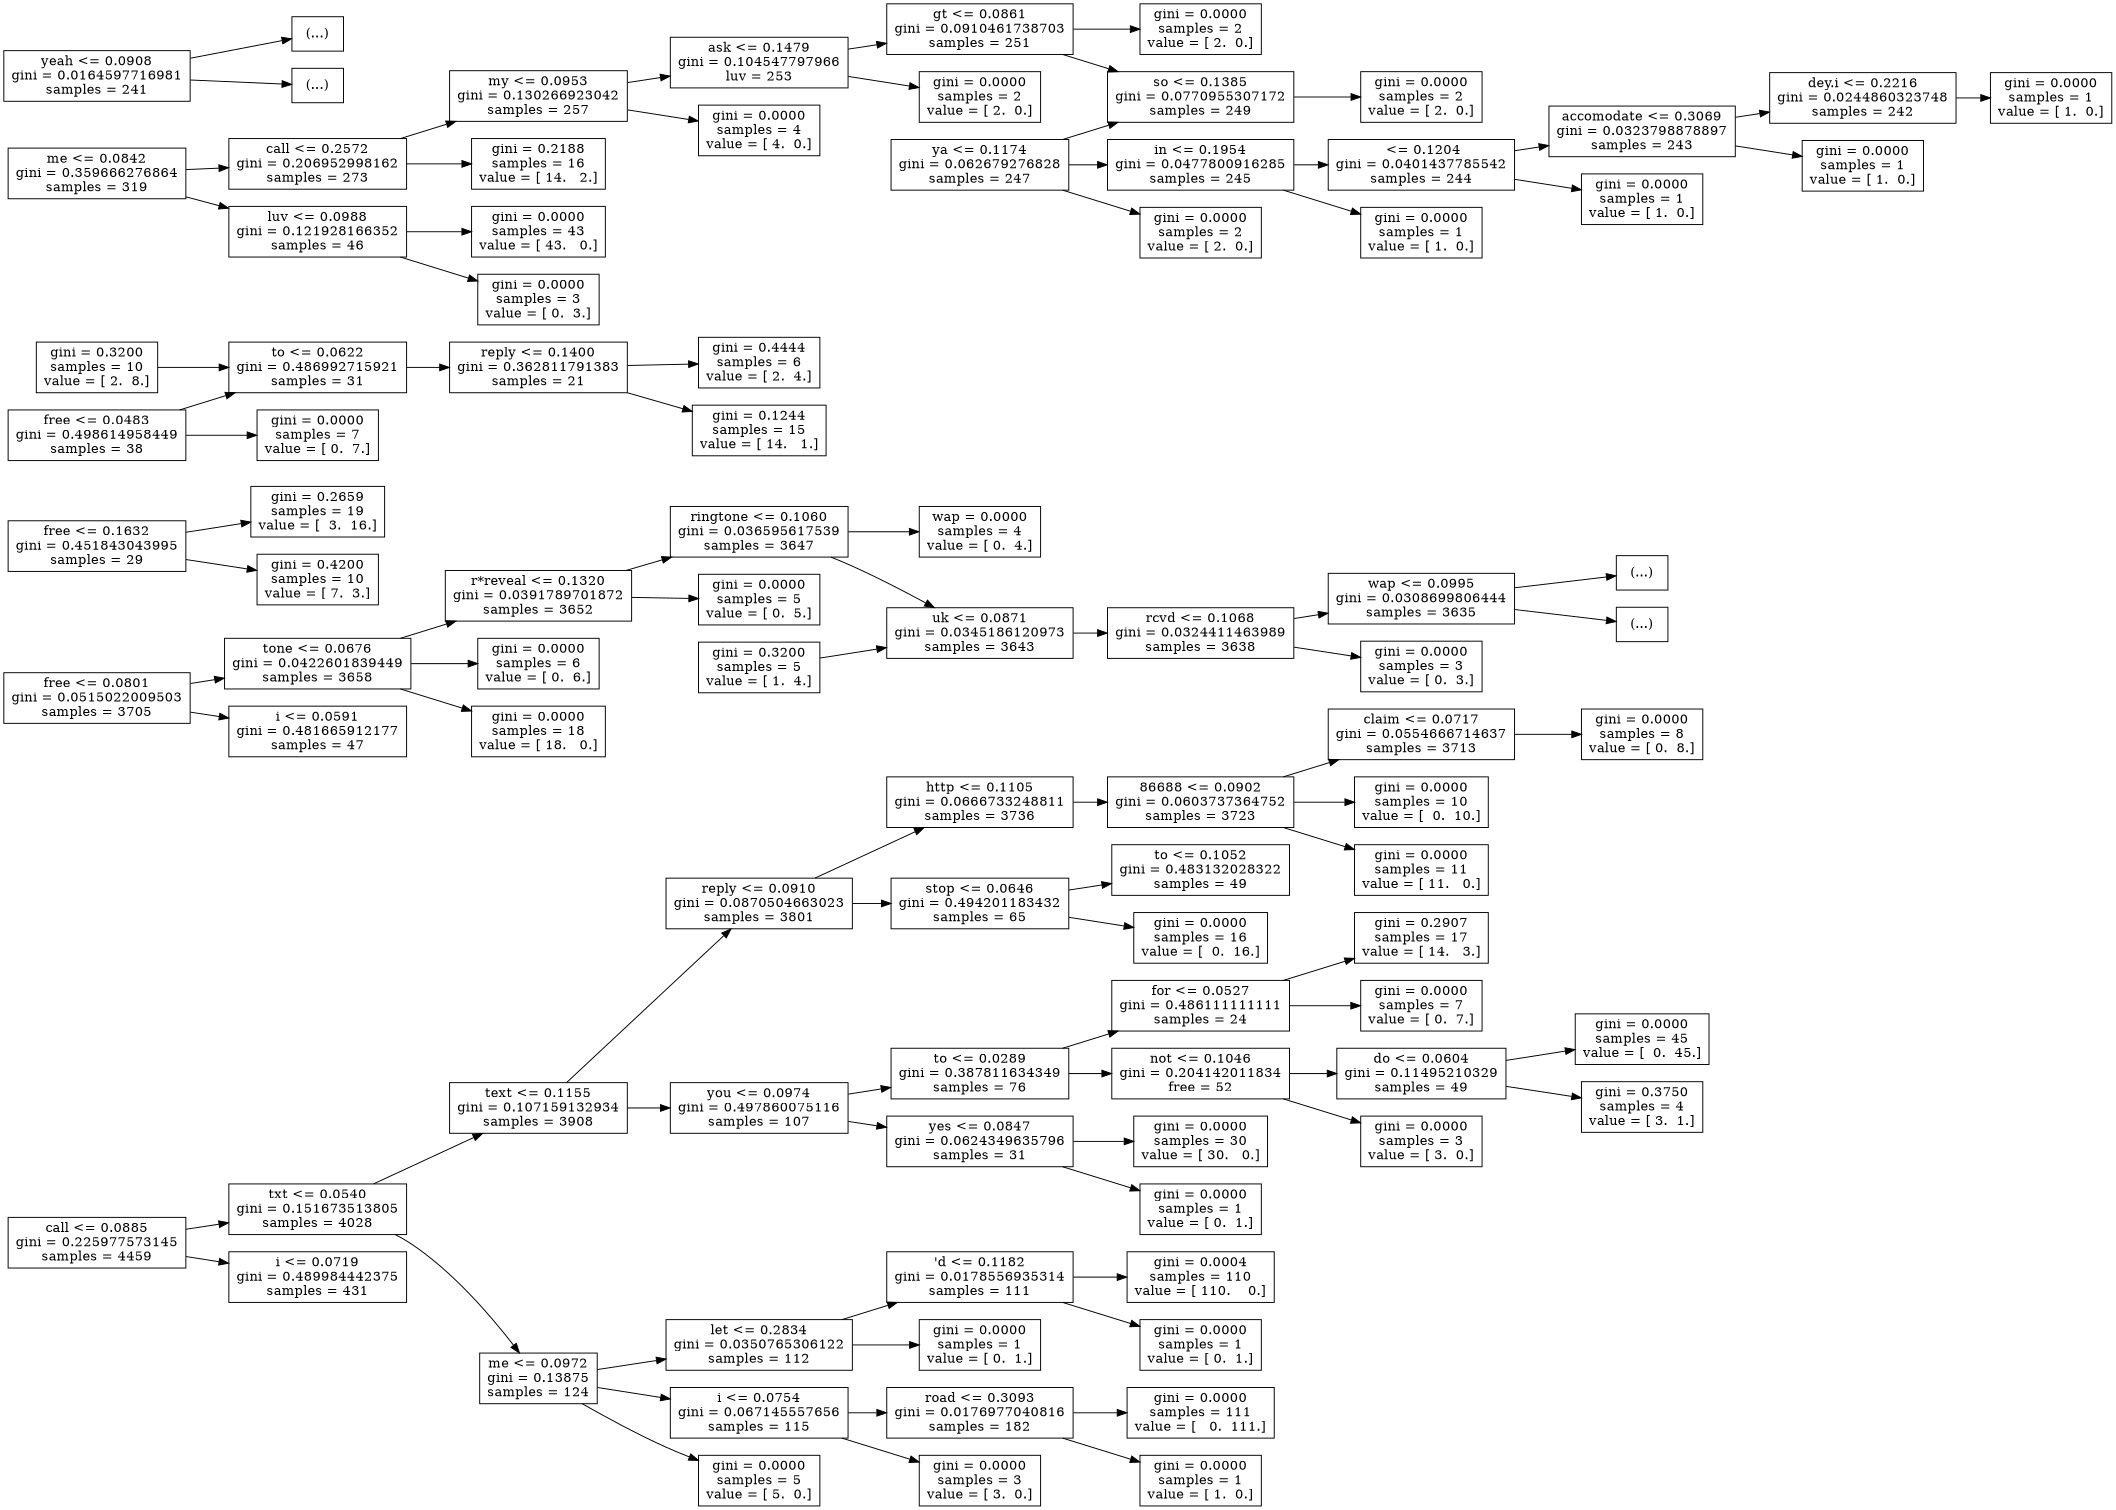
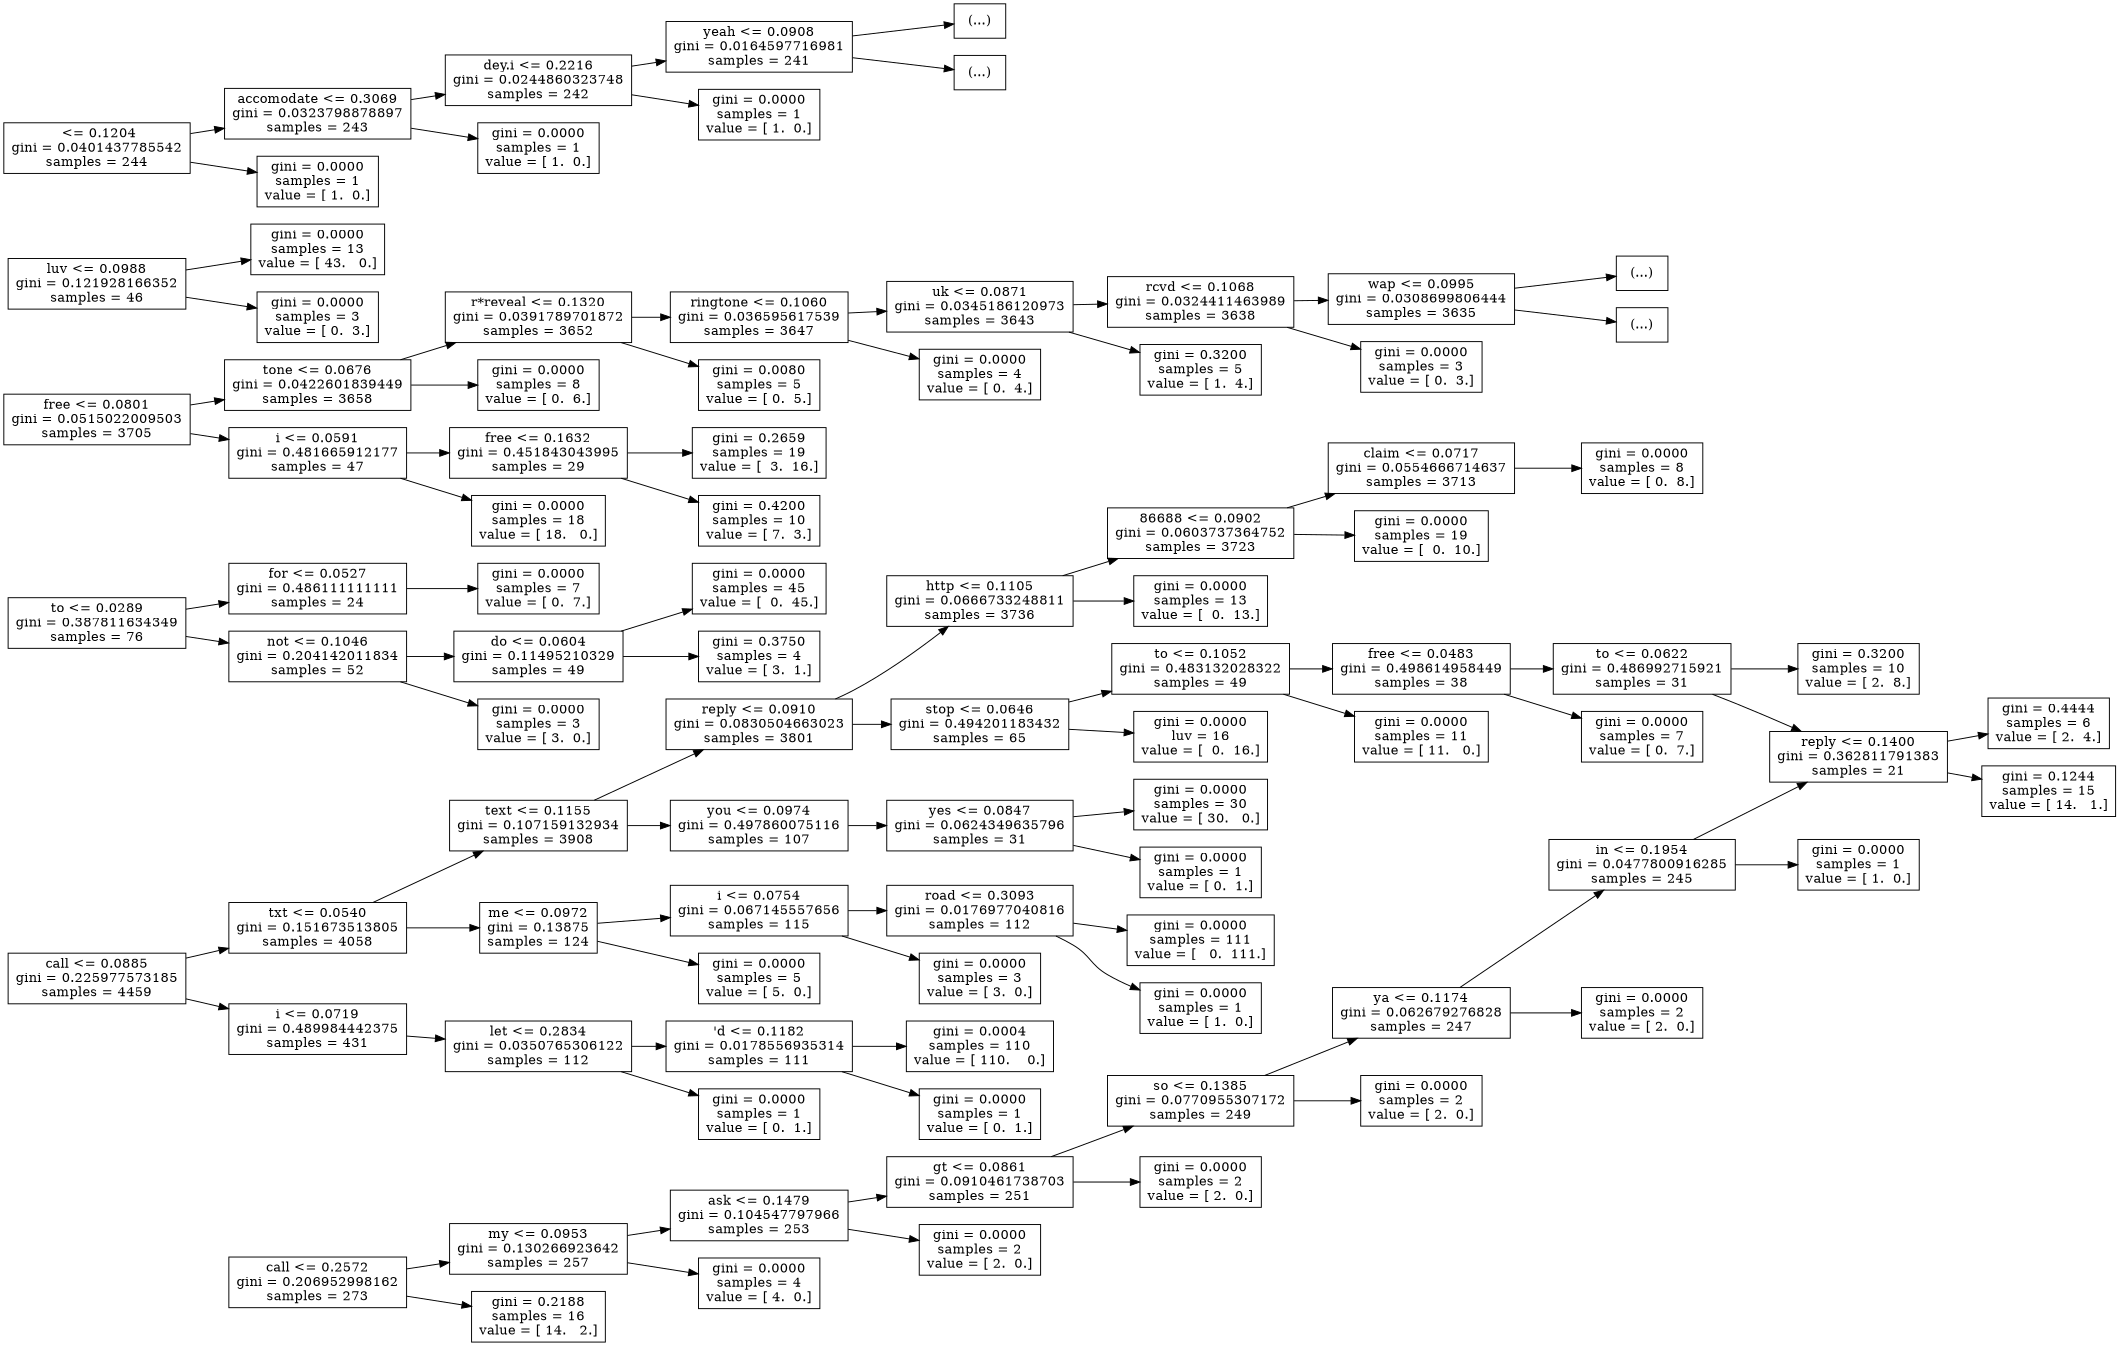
node "ask <= 0.1479 gini = 0.104547797966 luv = 253": label "ask <= 0.1479 gini = 0.104547797966 luv = 253" -> "ask <= 0.1479 gini = 0.104547797966 samples = 253"
edge "dey.i <= 0.2216 gini = 0.0244860323748 samples = 242" -> "yeah <= 0.0908 gini = 0.0164597716981 samples = 241": added
node "my <= 0.0953 gini = 0.130266923042 samples = 257": label "my <= 0.0953 gini = 0.130266923042 samples = 257" -> "my <= 0.0953 gini = 0.130266923642 samples = 257"
edge "ya <= 0.1174 gini = 0.062679276828 samples = 247" -> "so <= 0.1385 gini = 0.0770955307172 samples = 249": reversed
edge "in <= 0.1954 gini = 0.0477800916285 samples = 245" -> "<= 0.1204 gini = 0.0401437785542 samples = 244": now "in <= 0.1954 gini = 0.0477800916285 samples = 245" -> "reply <= 0.1400 gini = 0.362811791383 samples = 21"
node "me <= 0.0842 gini = 0.359666276864 samples = 319": removed
node "gini = 0.0000 samples = 43 value = [ 43.   0.]": label "gini = 0.0000 samples = 43 value = [ 43.   0.]" -> "gini = 0.0000 samples = 13 value = [ 43.   0.]"
edge "gini = 0.3200 samples = 10 value = [ 2.  8.]" -> "to <= 0.0622 gini = 0.486992715921 samples = 31": reversed
edge "i <= 0.0591 gini = 0.481665912177 samples = 47" -> "free <= 0.1632 gini = 0.451843043995 samples = 29": added
node "wap = 0.0000 samples = 4 value = [ 0.  4.]": label "wap = 0.0000 samples = 4 value = [ 0.  4.]" -> "gini = 0.0000 samples = 4 value = [ 0.  4.]"
node "gini = 0.0000 samples = 5 value = [ 0.  5.]": label "gini = 0.0000 samples = 5 value = [ 0.  5.]" -> "gini = 0.0080 samples = 5 value = [ 0.  5.]"
node "gini = 0.0000 samples = 13 value = [  0.  13.]": added
edge "gini = 0.3200 samples = 5 value = [ 1.  4.]" -> "uk <= 0.0871 gini = 0.0345186120973 samples = 3643": reversed
node "gini = 0.0000 samples = 6 value = [ 0.  6.]": label "gini = 0.0000 samples = 6 value = [ 0.  6.]" -> "gini = 0.0000 samples = 8 value = [ 0.  6.]"
edge "to <= 0.1052 gini = 0.483132028322 samples = 49" -> "free <= 0.0483 gini = 0.498614958449 samples = 38": added
edge "tone <= 0.0676 gini = 0.0422601839449 samples = 3658" -> "gini = 0.0000 samples = 18 value = [ 18.   0.]": now "i <= 0.0591 gini = 0.481665912177 samples = 47" -> "gini = 0.0000 samples = 18 value = [ 18.   0.]"
node "gini = 0.0000 samples = 10 value = [  0.  10.]": label "gini = 0.0000 samples = 10 value = [  0.  10.]" -> "gini = 0.0000 samples = 19 value = [  0.  10.]"
edge "86688 <= 0.0902 gini = 0.0603737364752 samples = 3723" -> "gini = 0.0000 samples = 11 value = [ 11.   0.]": now "to <= 0.1052 gini = 0.483132028322 samples = 49" -> "gini = 0.0000 samples = 11 value = [ 11.   0.]"
node "reply <= 0.0910 gini = 0.0870504663023 samples = 3801": label "reply <= 0.0910 gini = 0.0870504663023 samples = 3801" -> "reply <= 0.0910 gini = 0.0830504663023 samples = 3801"
node "gini = 0.0000 samples = 16 value = [  0.  16.]": label "gini = 0.0000 samples = 16 value = [  0.  16.]" -> "gini = 0.0000 luv = 16 value = [  0.  16.]"
node "gini = 0.2907 samples = 17 value = [ 14.   3.]": removed
node "not <= 0.1046 gini = 0.204142011834 free = 52": label "not <= 0.1046 gini = 0.204142011834 free = 52" -> "not <= 0.1046 gini = 0.204142011834 samples = 52"
edge "you <= 0.0974 gini = 0.497860075116 samples = 107" -> "to <= 0.0289 gini = 0.387811634349 samples = 76": removed
node "txt <= 0.0540 gini = 0.151673513805 samples = 4028": label "txt <= 0.0540 gini = 0.151673513805 samples = 4028" -> "txt <= 0.0540 gini = 0.151673513805 samples = 4058"
node "call <= 0.0885 gini = 0.225977573145 samples = 4459": label "call <= 0.0885 gini = 0.225977573145 samples = 4459" -> "call <= 0.0885 gini = 0.225977573185 samples = 4459"
edge "me <= 0.0972 gini = 0.13875 samples = 124" -> "let <= 0.2834 gini = 0.0350765306122 samples = 112": now "i <= 0.0719 gini = 0.489984442375 samples = 431" -> "let <= 0.2834 gini = 0.0350765306122 samples = 112"
node "road <= 0.3093 gini = 0.0176977040816 samples = 182": label "road <= 0.3093 gini = 0.0176977040816 samples = 182" -> "road <= 0.3093 gini = 0.0176977040816 samples = 112"
